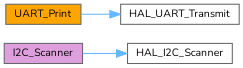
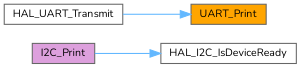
edge "UART_Print" -> "HAL_UART_Transmit": reversed
node "I2C_Scanner": label "I2C_Scanner" -> "I2C_Print"
node "HAL_I2C_Scanner": label "HAL_I2C_Scanner" -> "HAL_I2C_IsDeviceReady"
